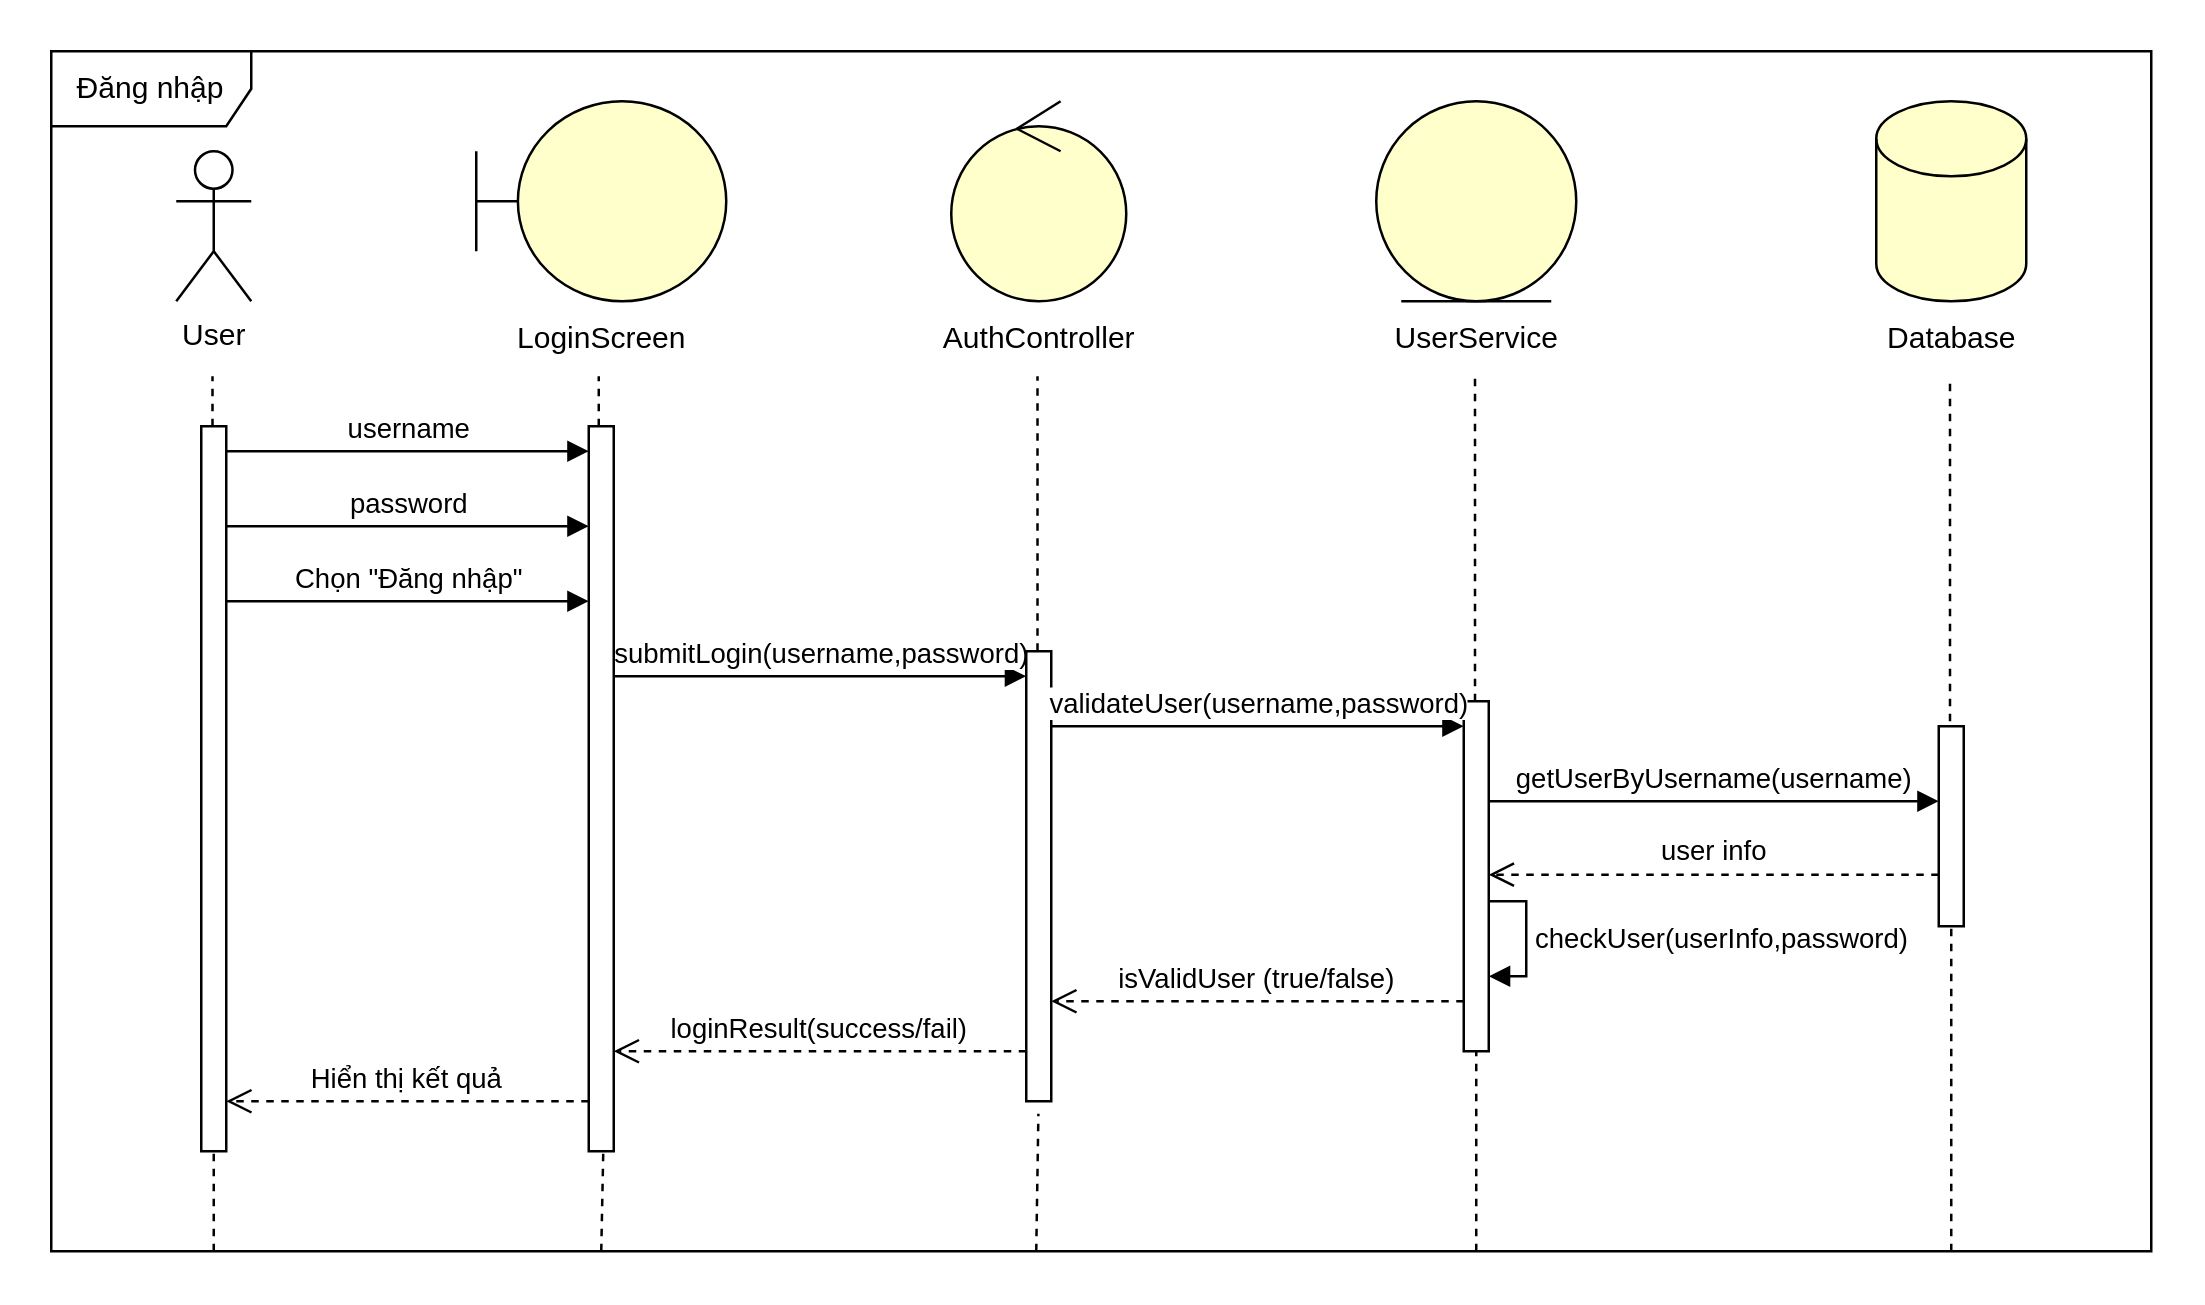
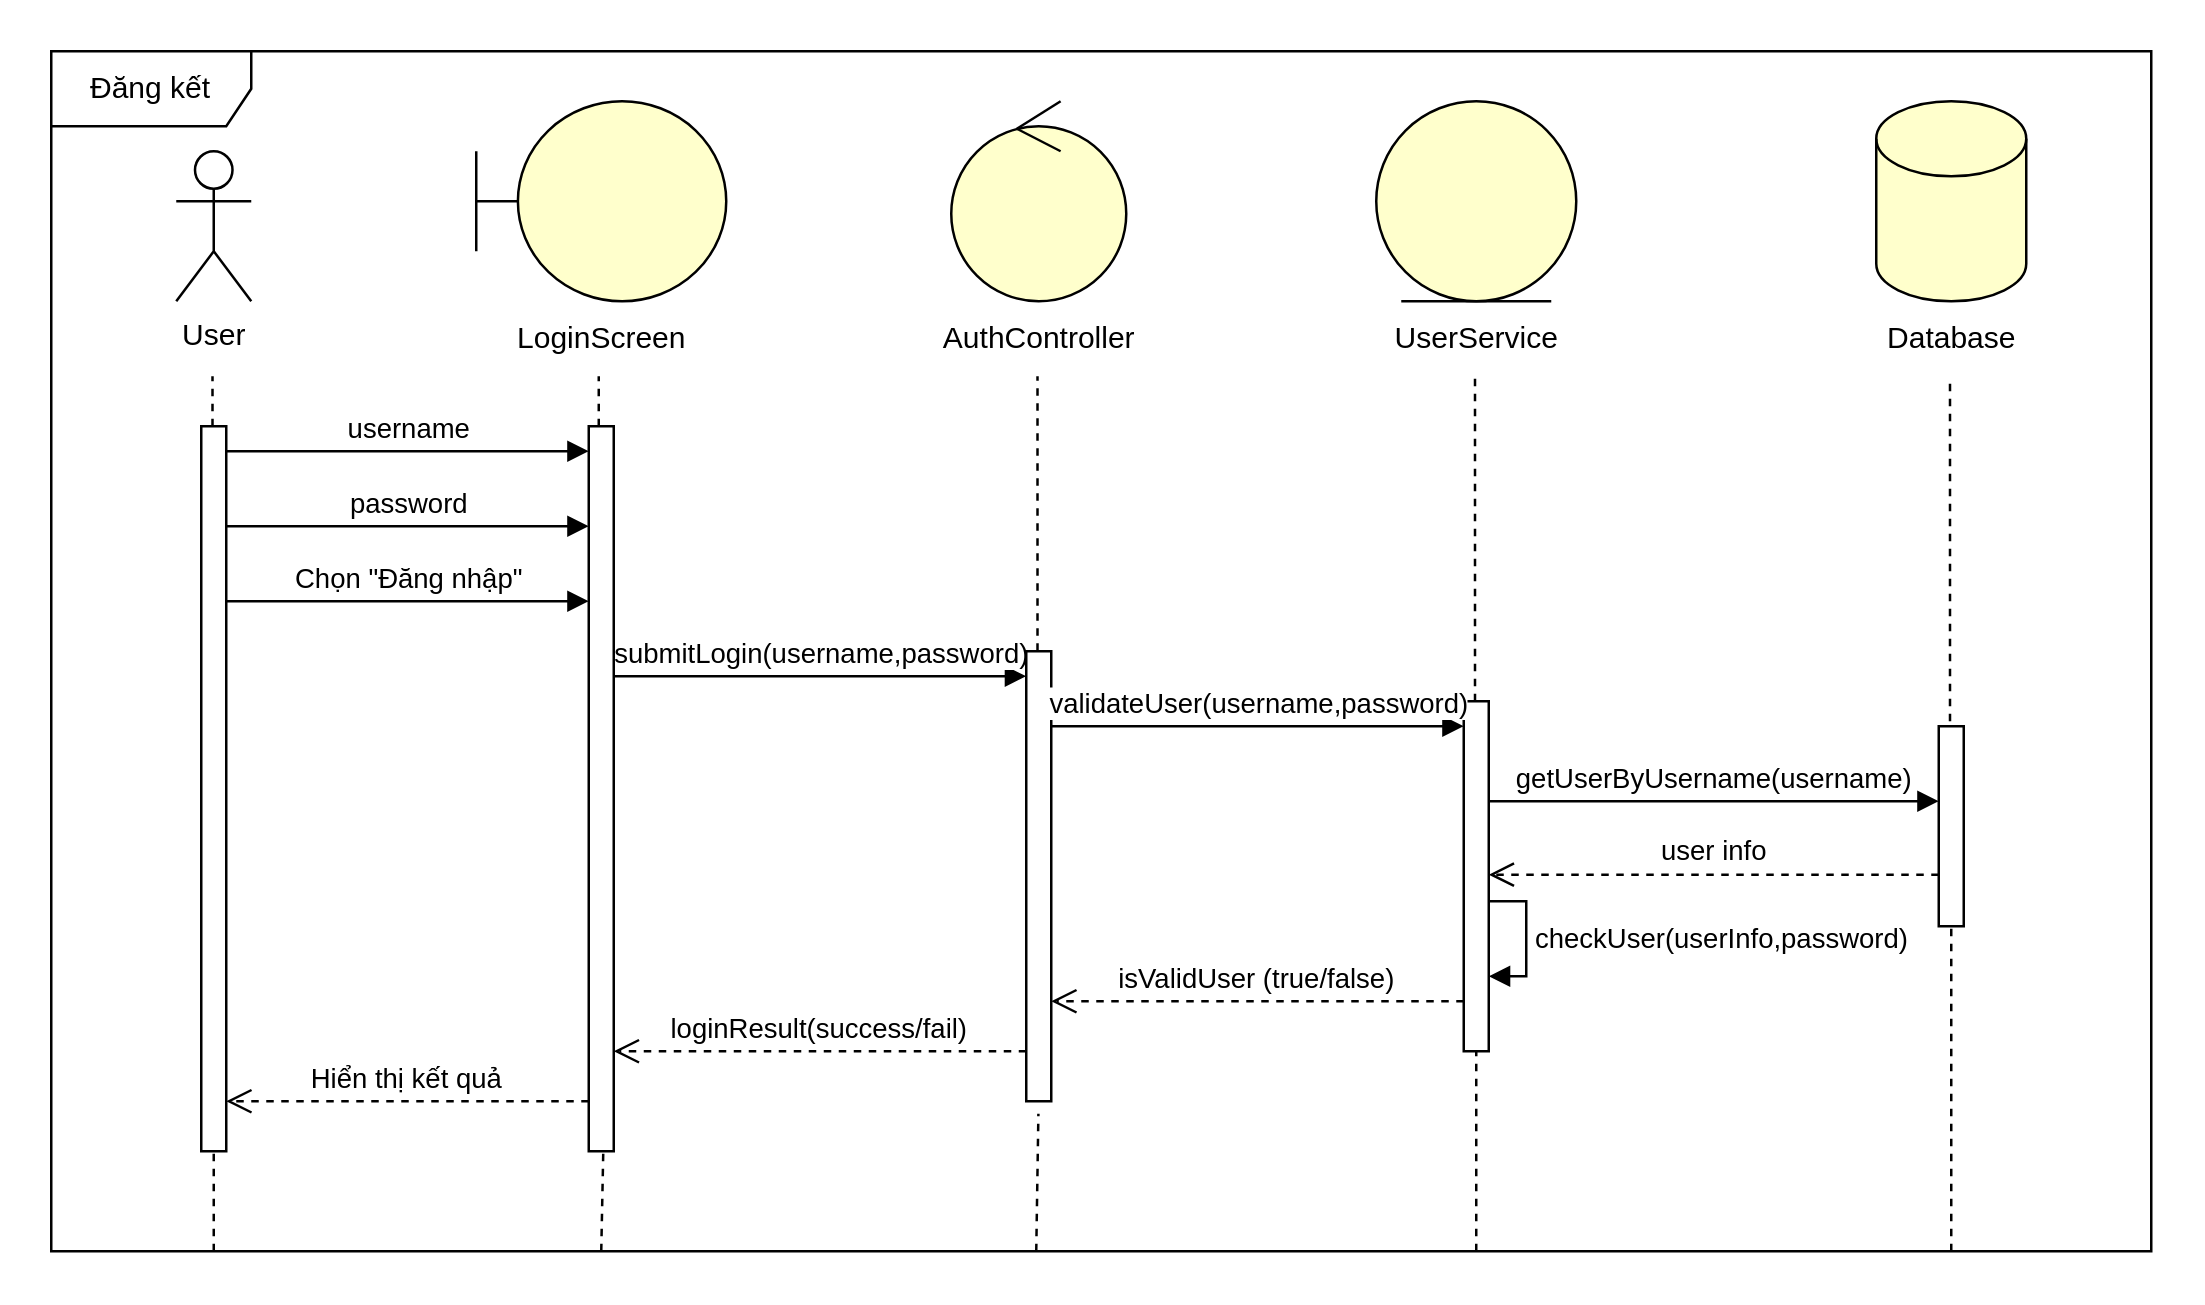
node "Đăng nhập": label "Đăng nhập" -> "Đăng kết"
